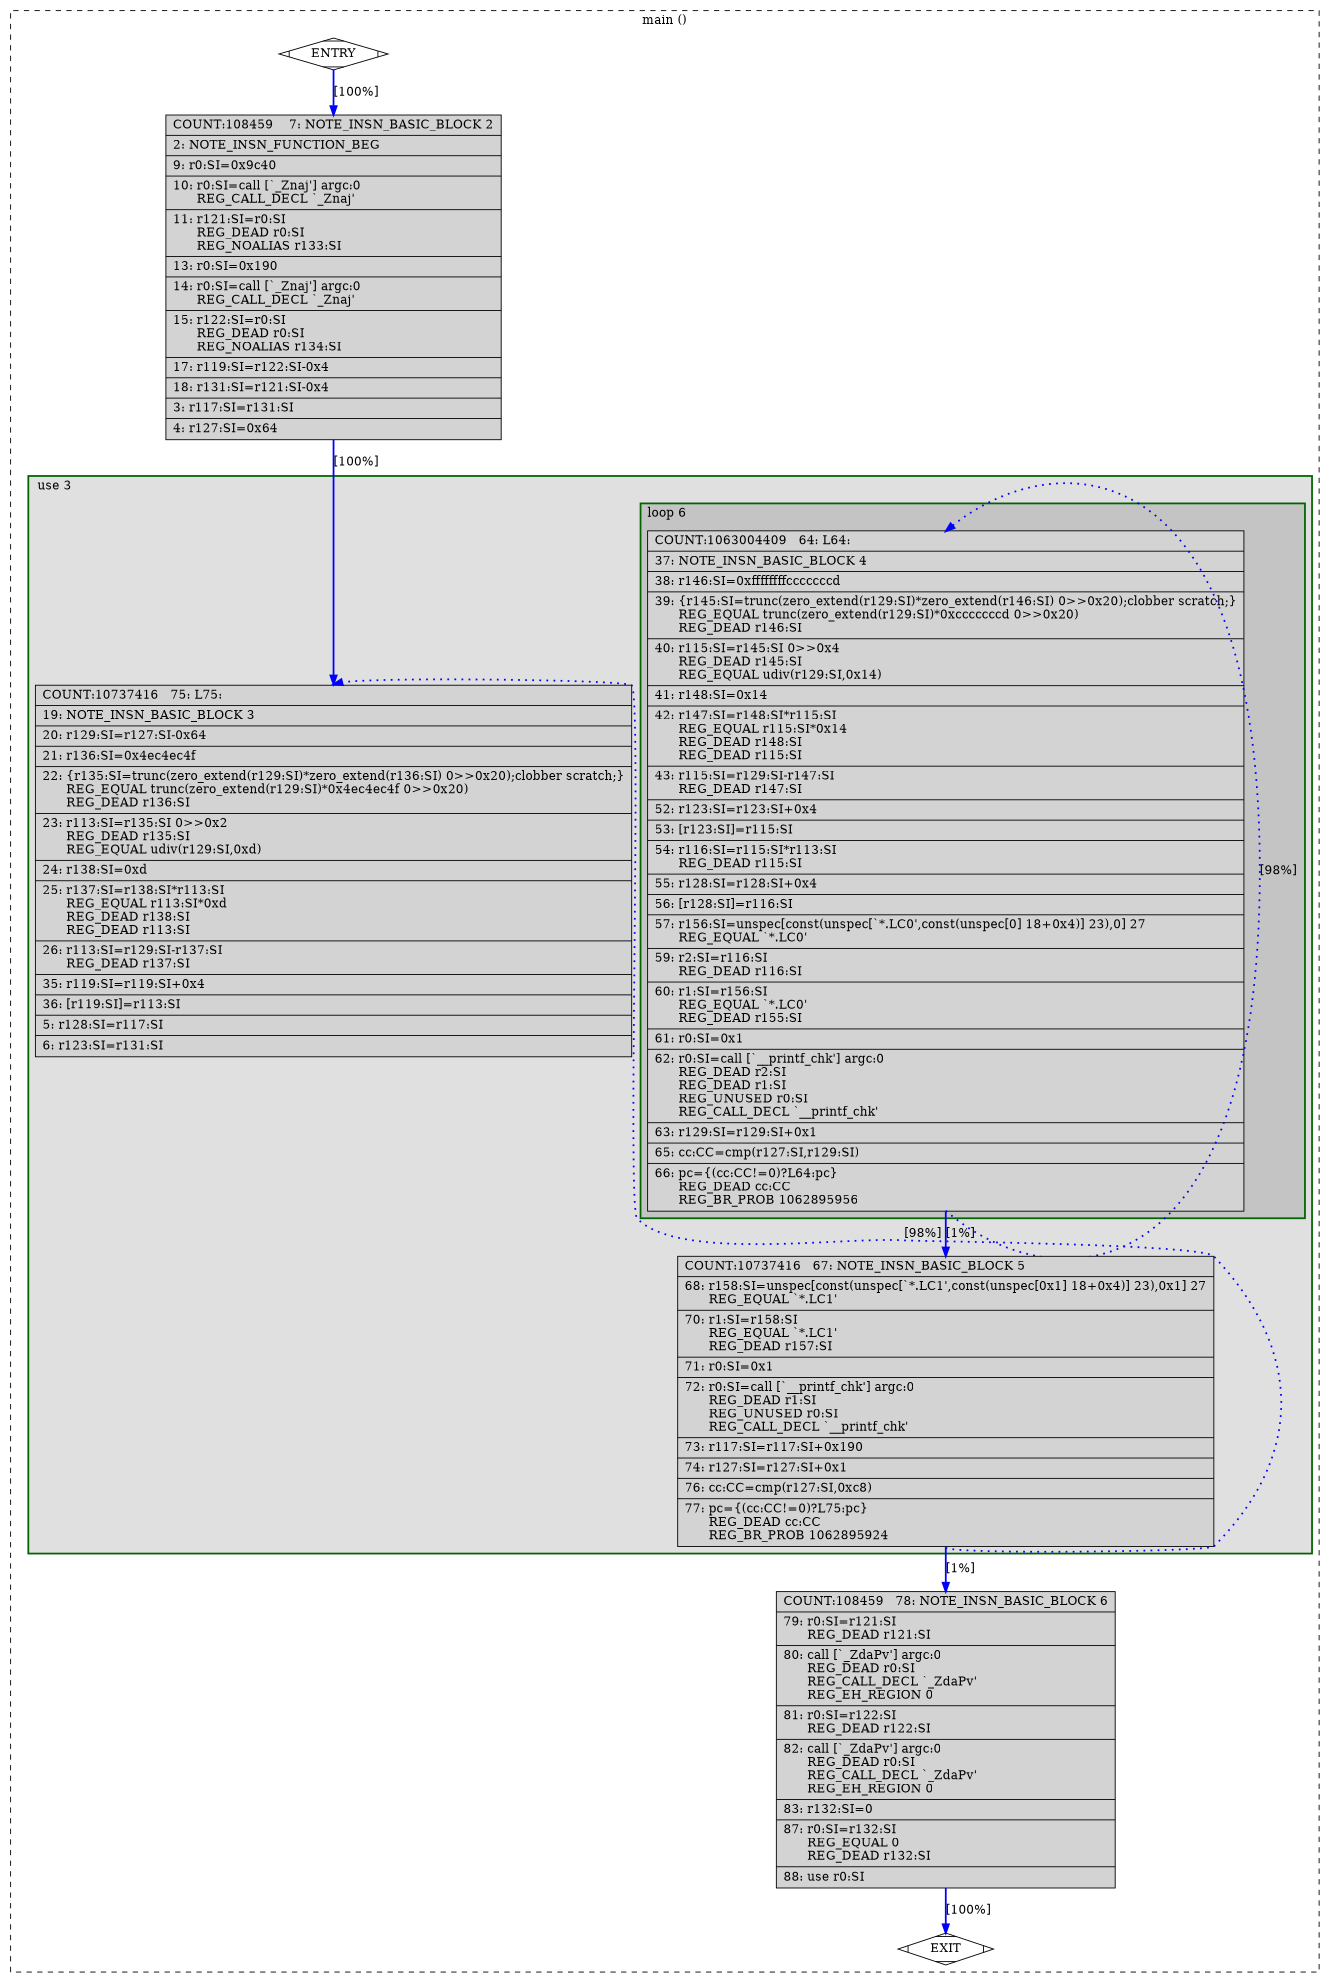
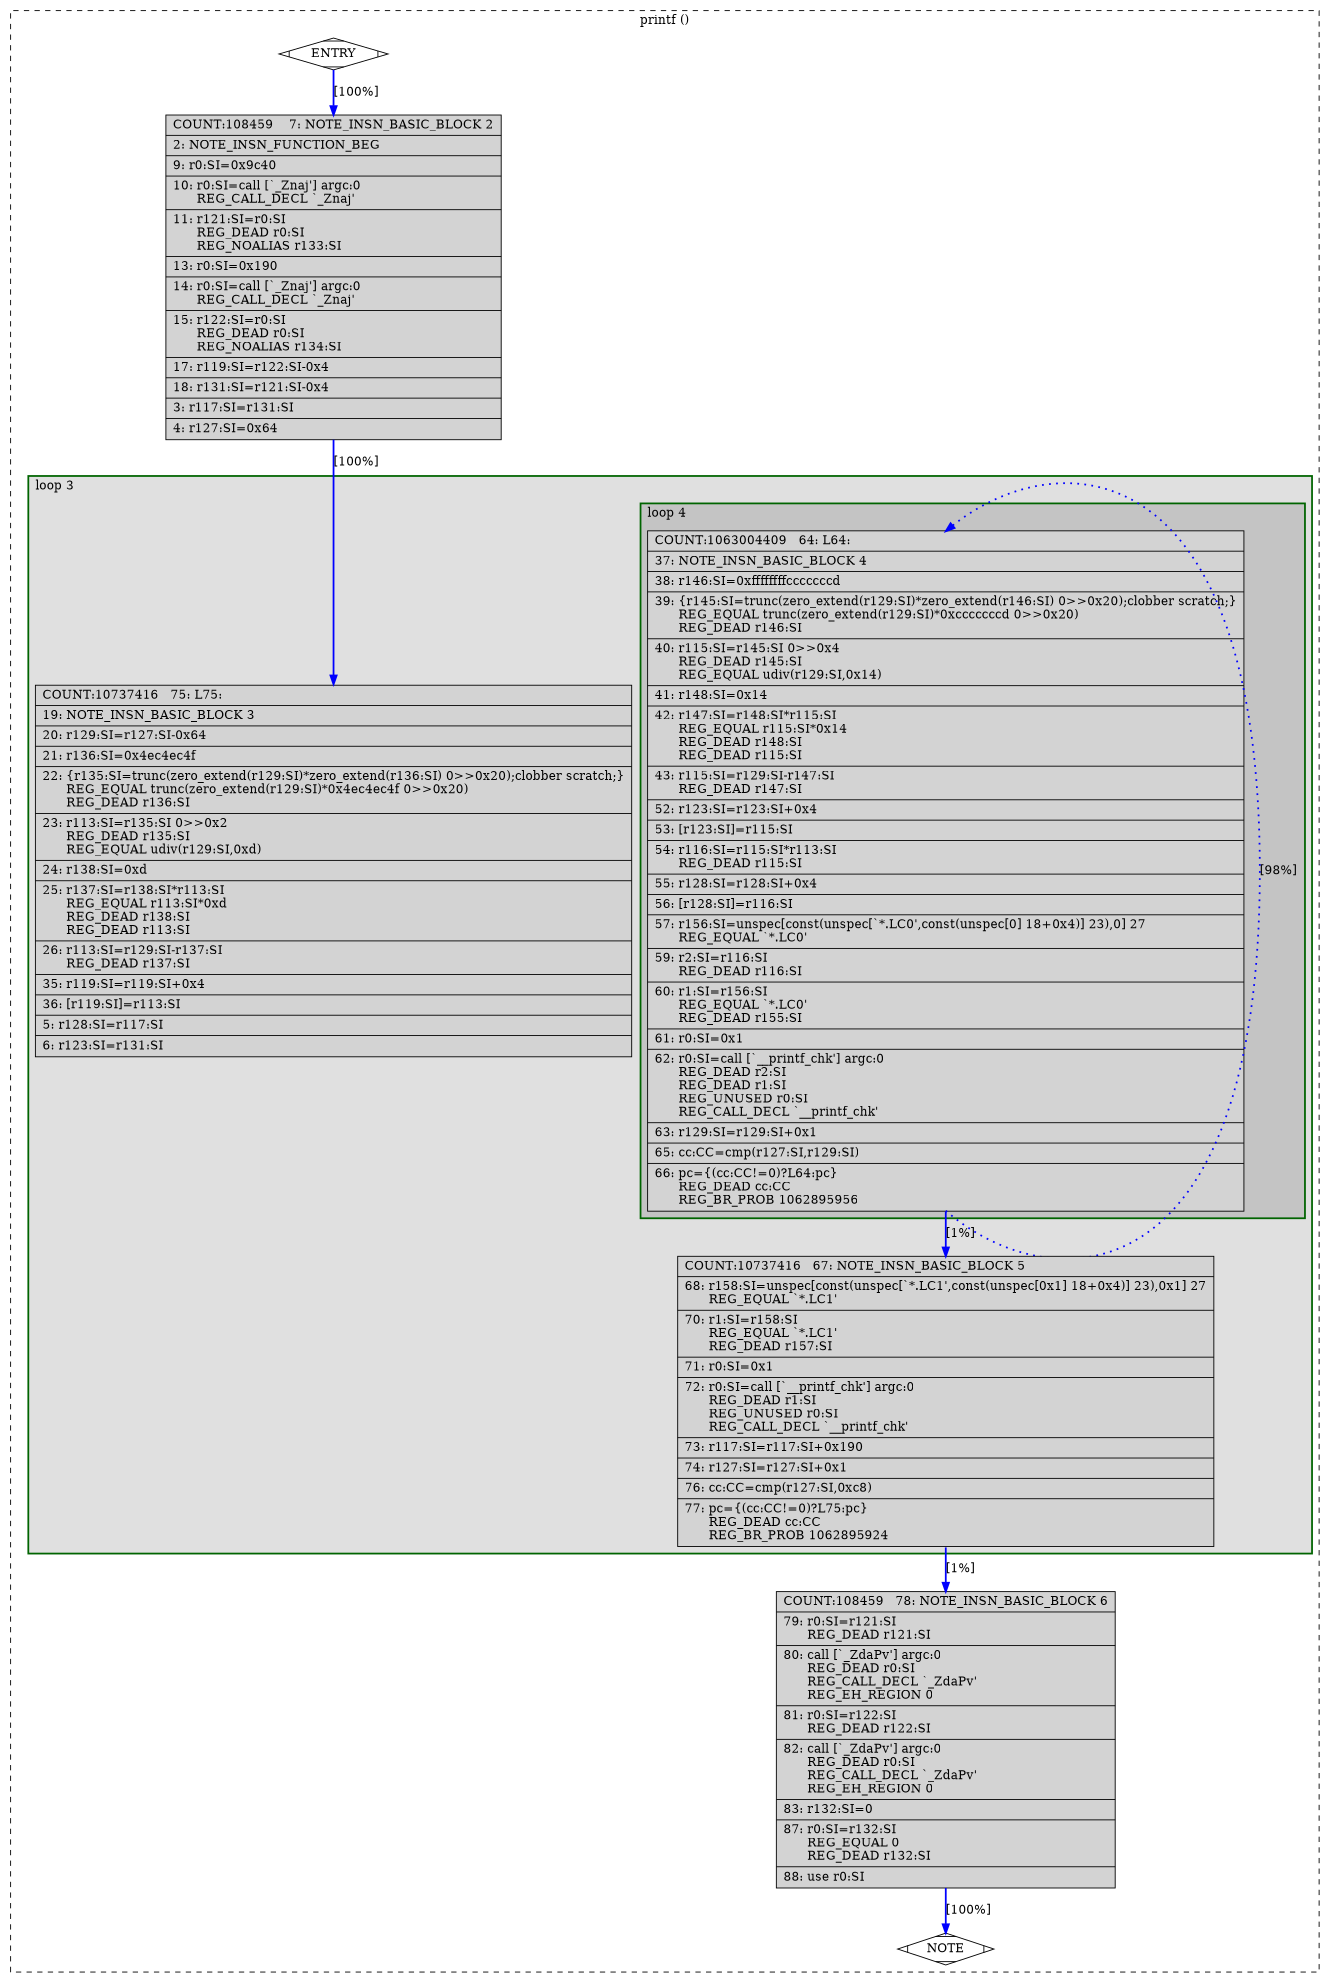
cluster "main ()": label "main ()" -> "printf ()"
cluster "use 3": label "use 3" -> "loop 3"
cluster "loop 6": label "loop 6" -> "loop 4"
edge "COUNT:10737416   67: NOTE_INSN_BASIC_BLOCK 5" -> "COUNT:10737416   75: L75:": removed, label "[98%]"
node "EXIT": label "EXIT" -> "NOTE"
